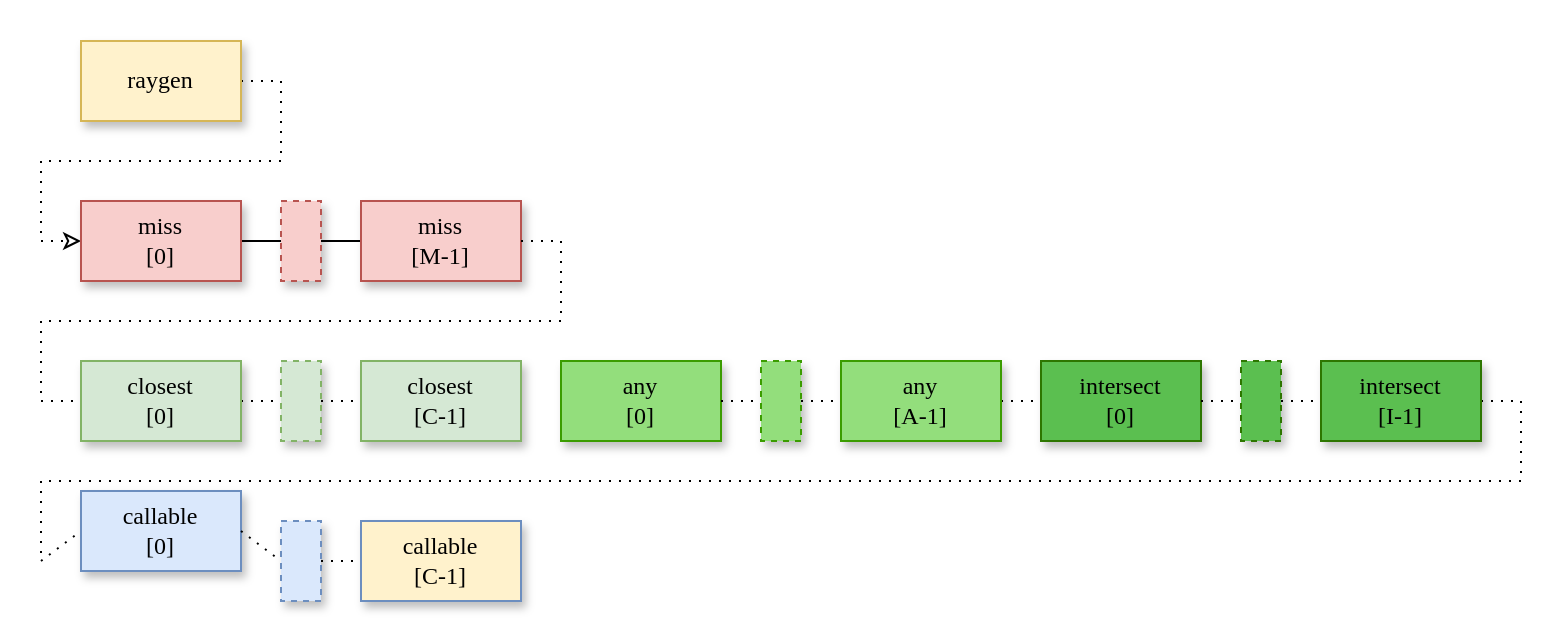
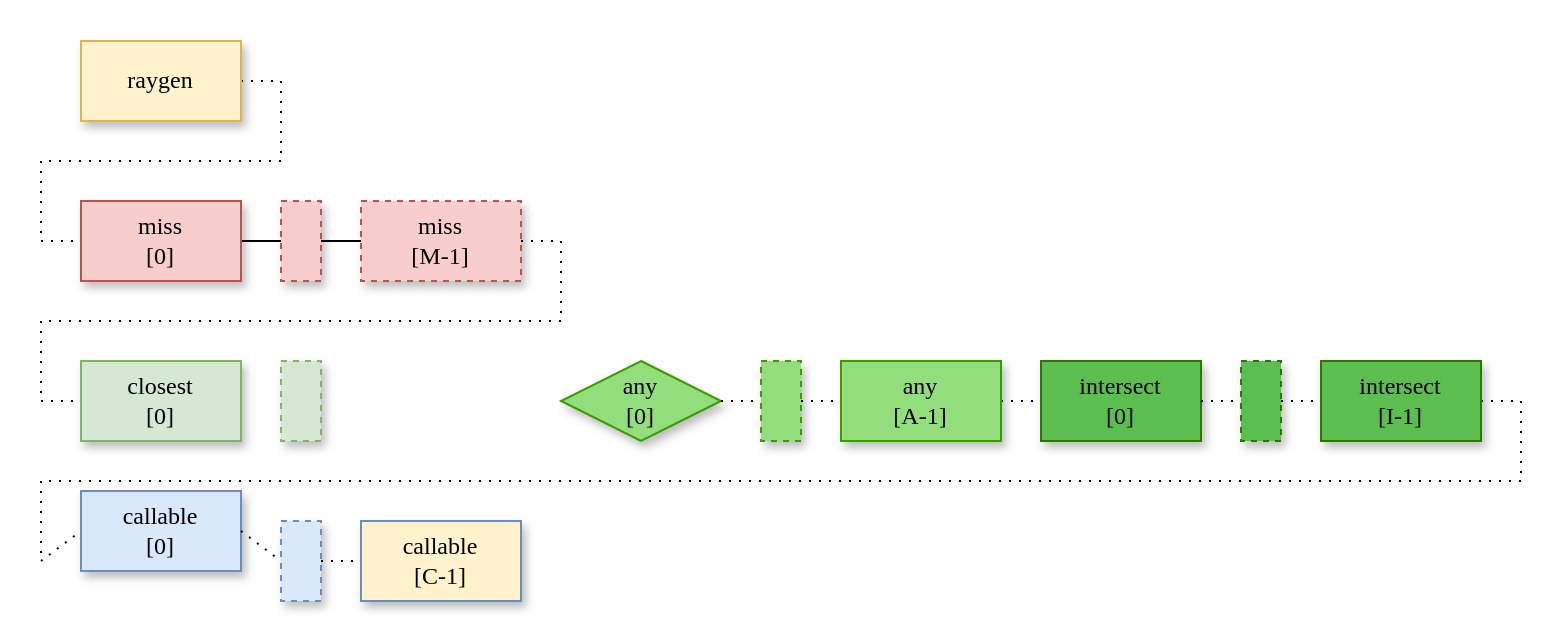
edge "raygen" -> "miss [0]": arrowhead classic -> none
node "miss [M-1]": style solid -> dashed
edge "closest [0]" -- "closest [C-1]": removed
node "closest [C-1]": removed
node "any [0]": shape rectangle -> diamond
